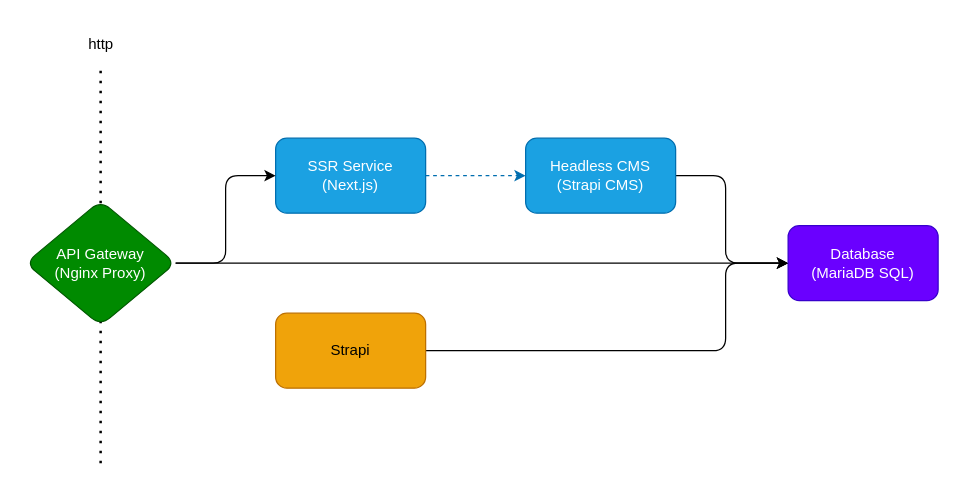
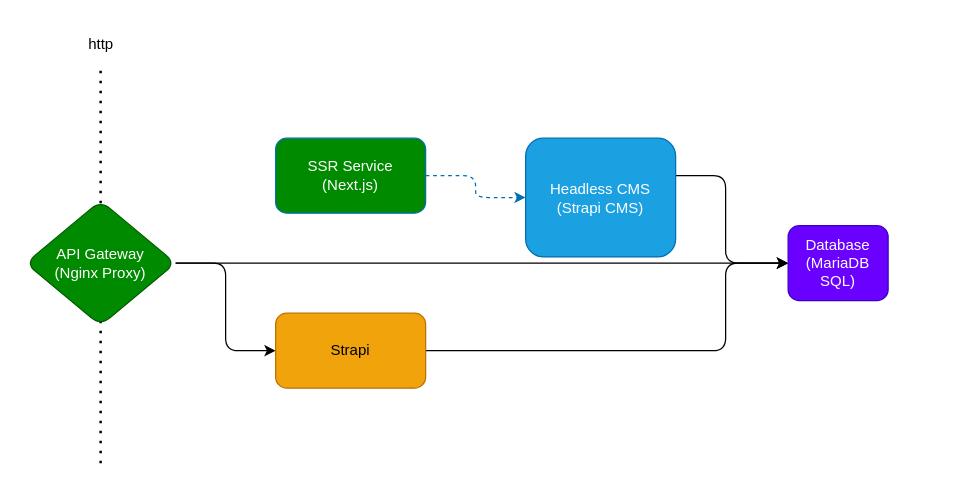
node "SSR Service (Next.js)": fillcolor #1ba1e2 -> #008a00
node "Headless CMS (Strapi CMS)": size 150x75 -> 150x119
edge "API Gateway (Nginx Proxy)" -> "SSR Service (Next.js)": now "API Gateway (Nginx Proxy)" -> "Strapi"
node "Database (MariaDB SQL)": size 150x75 -> 100x75
